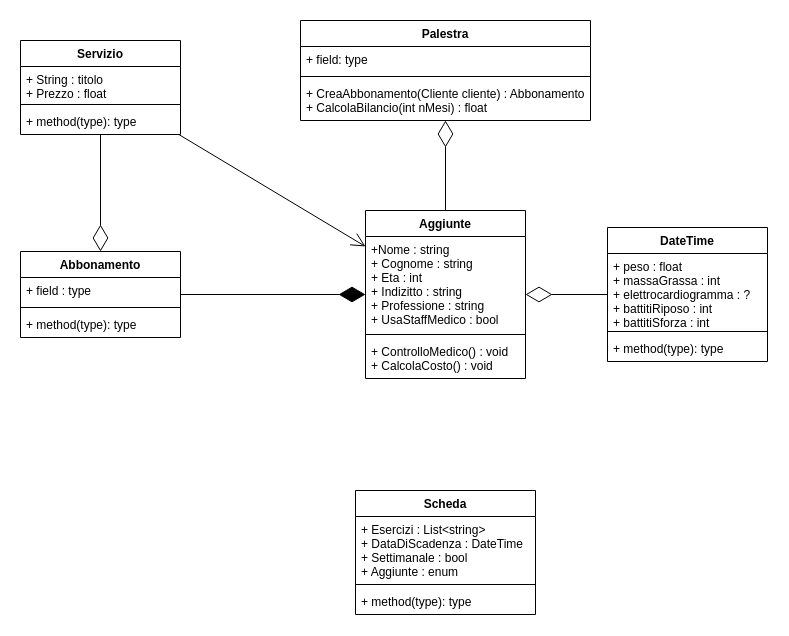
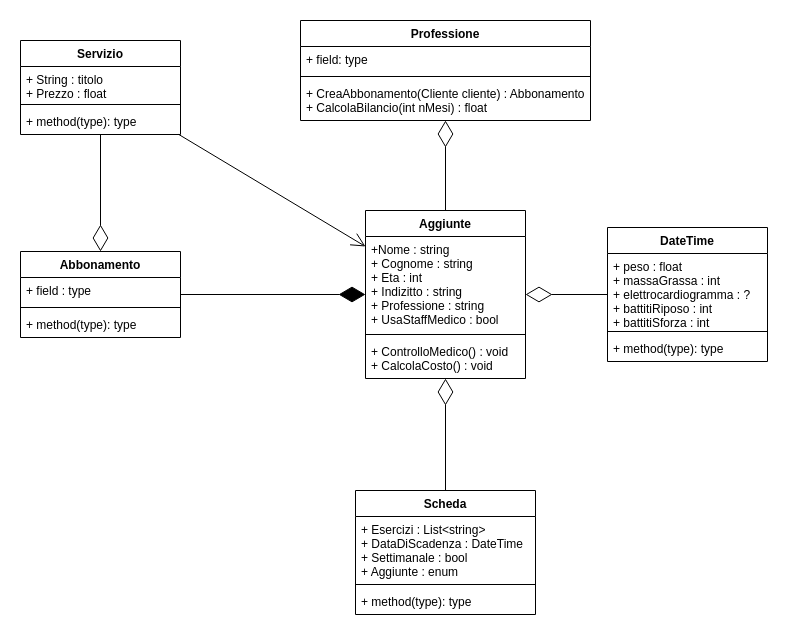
node "Palestra": label "Palestra" -> "Professione"
edge "Scheda" -> "Aggiunte": added
